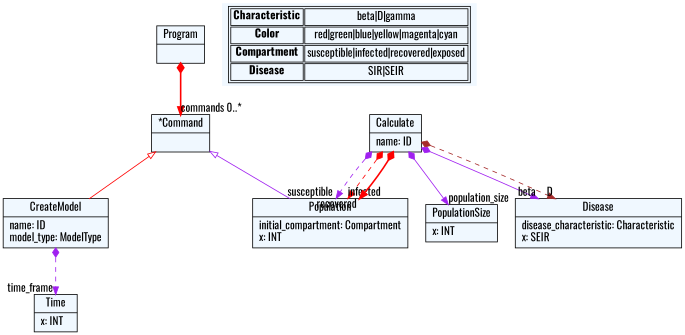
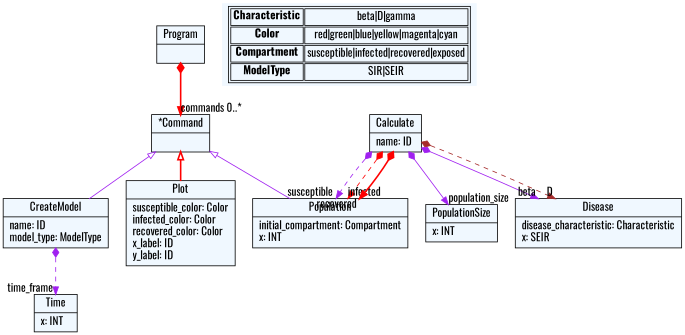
node "Characteristic": text "Disease" -> "ModelType"
edge "CreateModel" -> "*Command": color red -> purple
node "Plot": added
